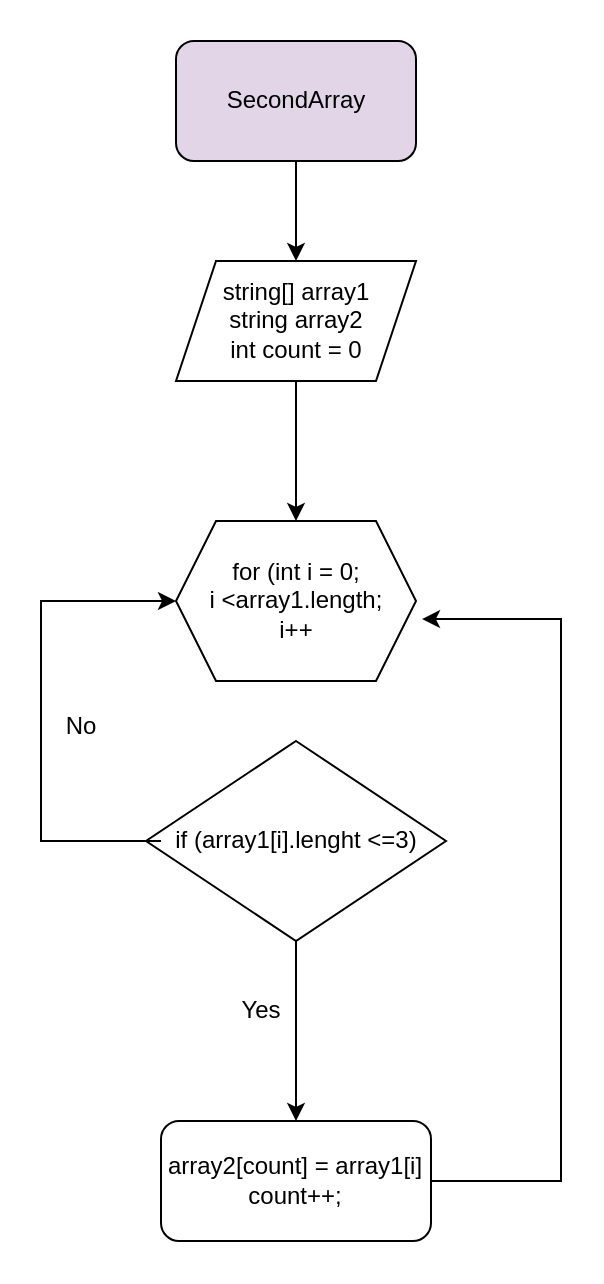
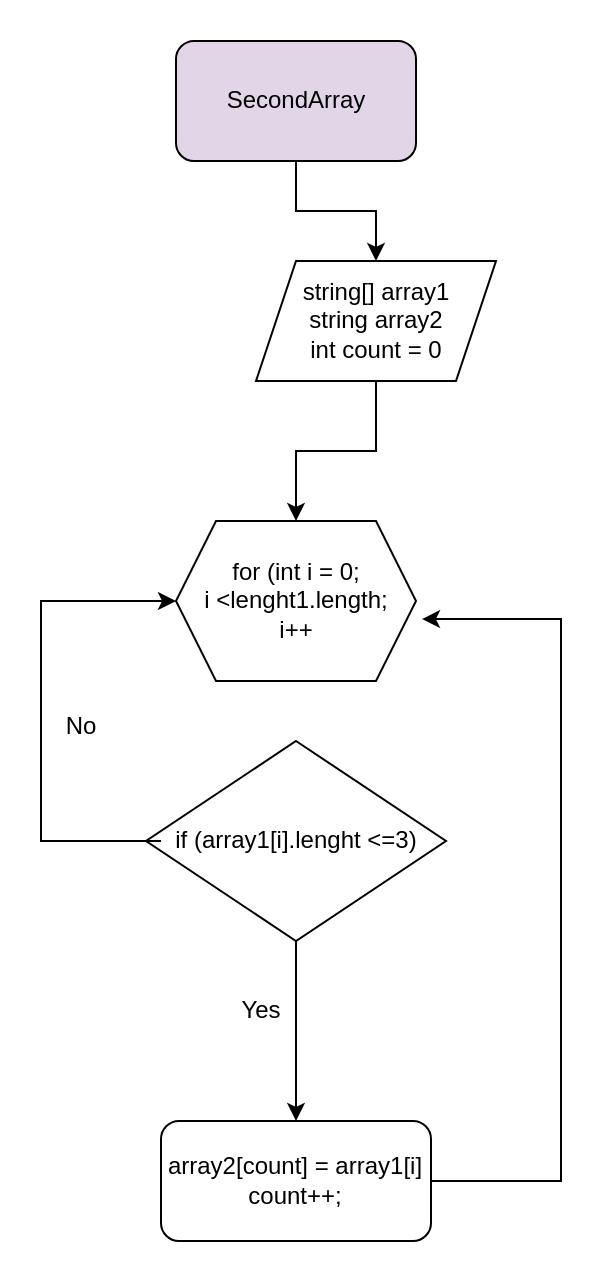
node "string[] array1 string array2 int count = 0": moved (296, 321) -> (376, 321)
node "for (int i = 0; i <array1.length; i++": label "for (int i = 0; i <array1.length; i++" -> "for (int i = 0; i <lenght1.length; i++"
